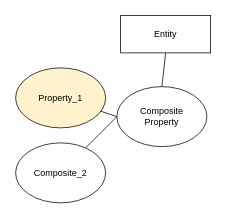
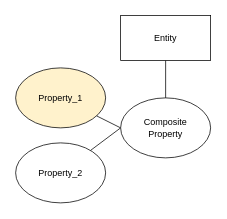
node "Entity": size 90x38 -> 90x45
node "Composite Property": moved (162, 117) -> (165, 128)
node "Composite_2": label "Composite_2" -> "Property_2"
